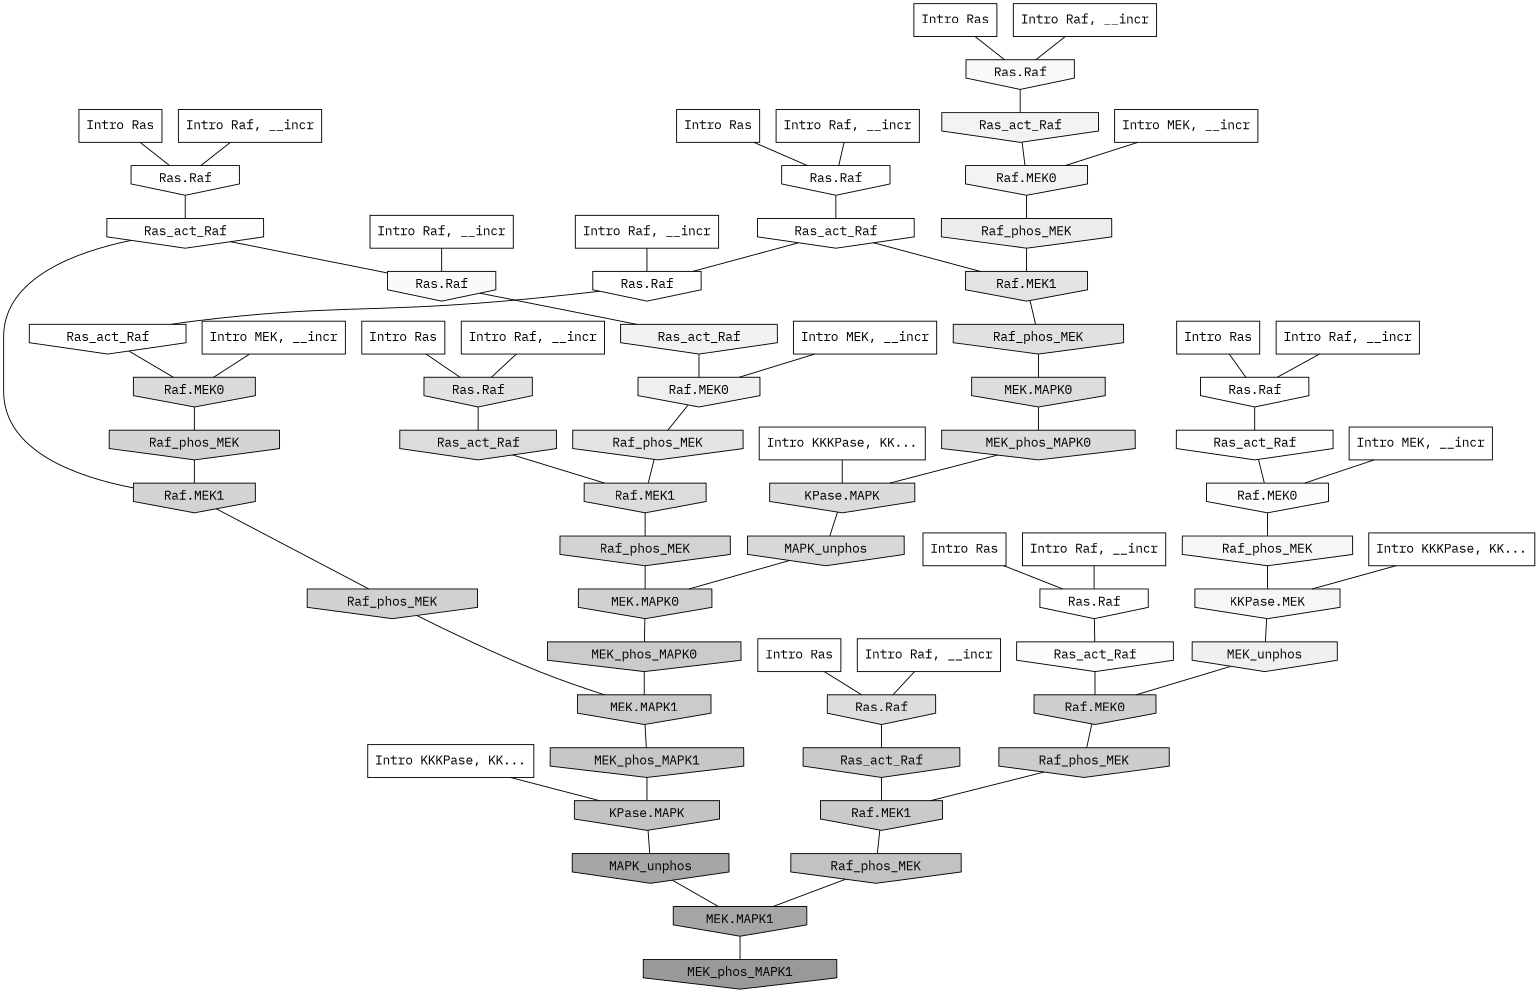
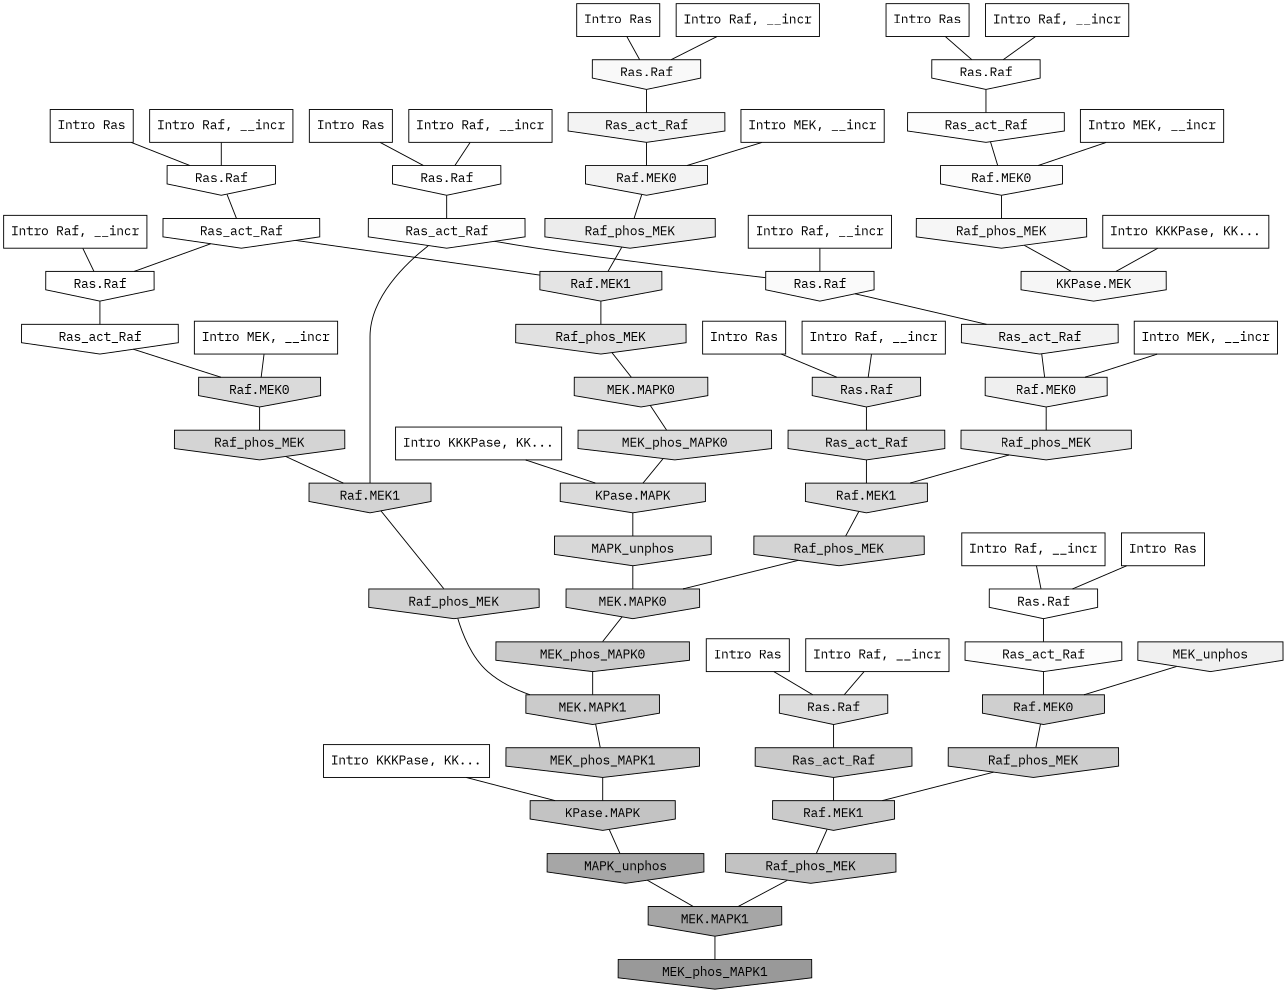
edge "KKPase.MEK" -- "MEK_unphos": removed
